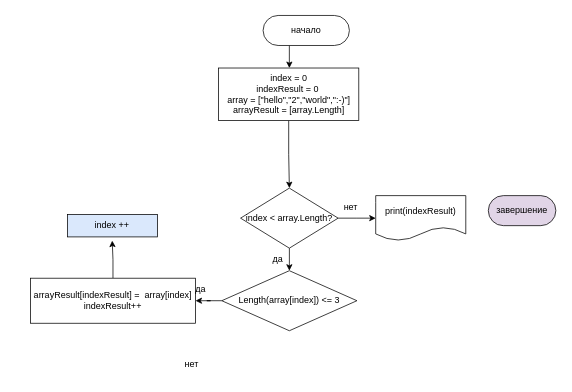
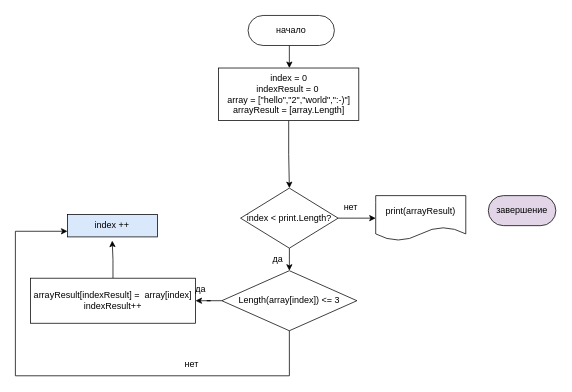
node "начало": moved (306, 30) -> (291, 30)
node "print(indexResult)": label "print(indexResult)" -> "print(arrayResult)"
node "index < array.Length?": label "index < array.Length?" -> "index < print.Length?"
edge "Length(array[index]) <= 3" -> "index ++": added
